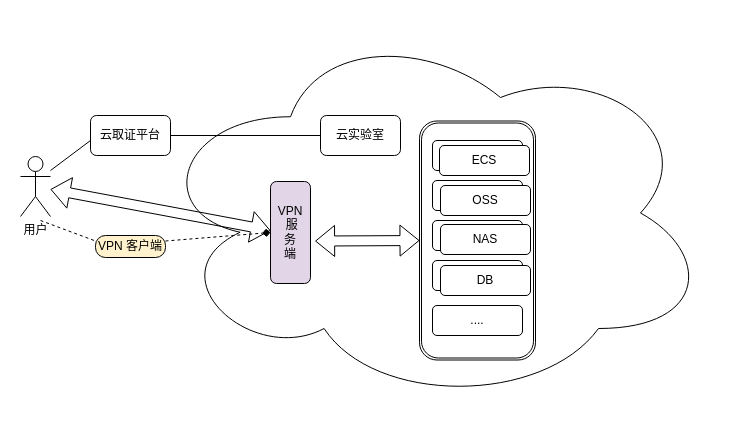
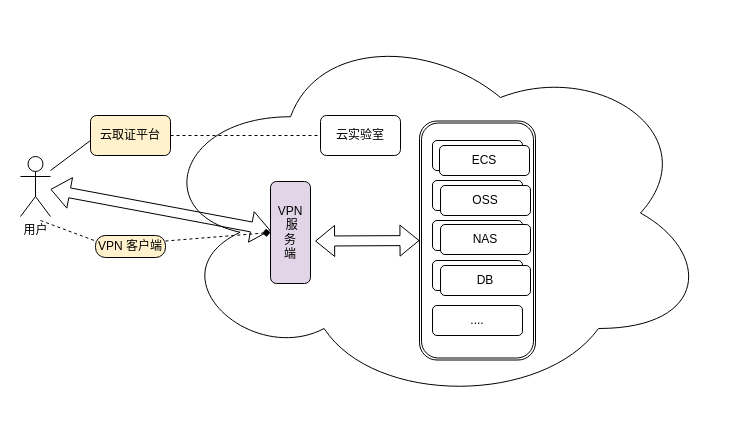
node "云取证平台": fillcolor #ffffff -> #fff2cc
edge "云取证平台" -- "云实验室": style solid -> dashed
